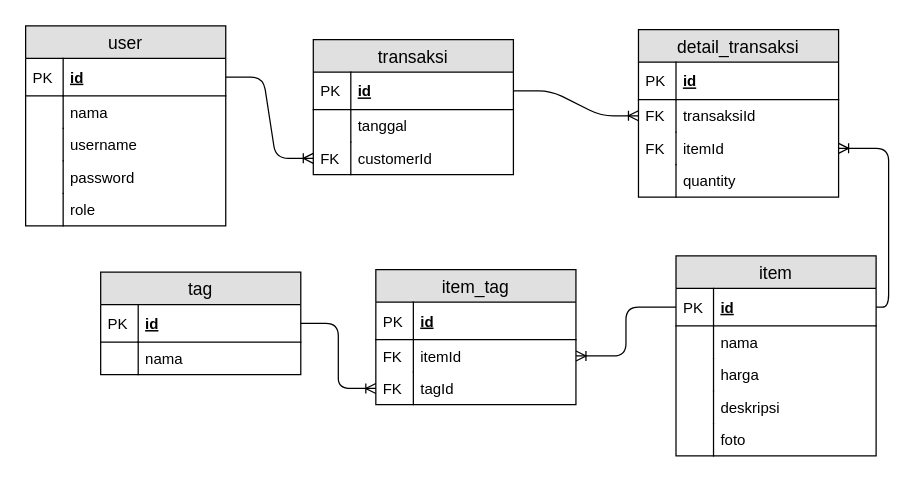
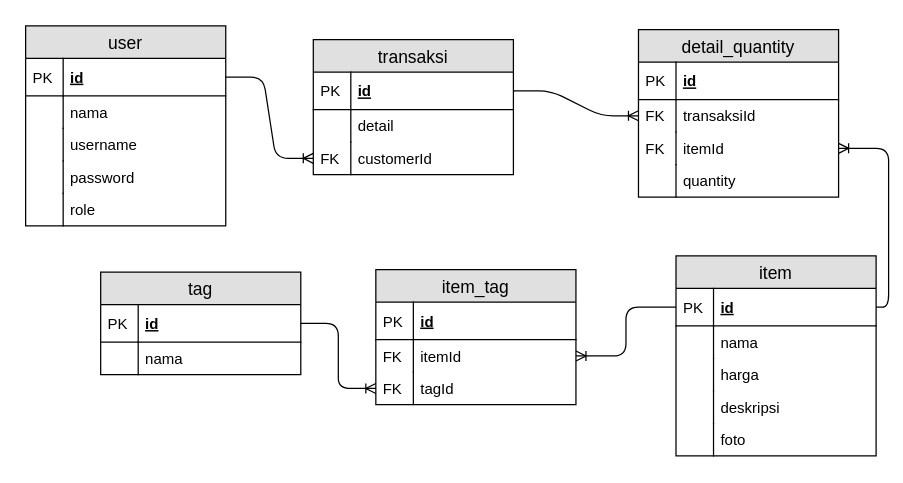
node "detail_transaksi": label "detail_transaksi" -> "detail_quantity"
node "tanggal": label "tanggal" -> "detail"
